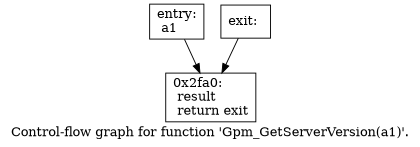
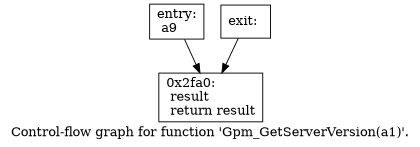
node "entry:": text "a1" -> "a9"
node "0x2fa0:": text "return exit" -> "return result"
